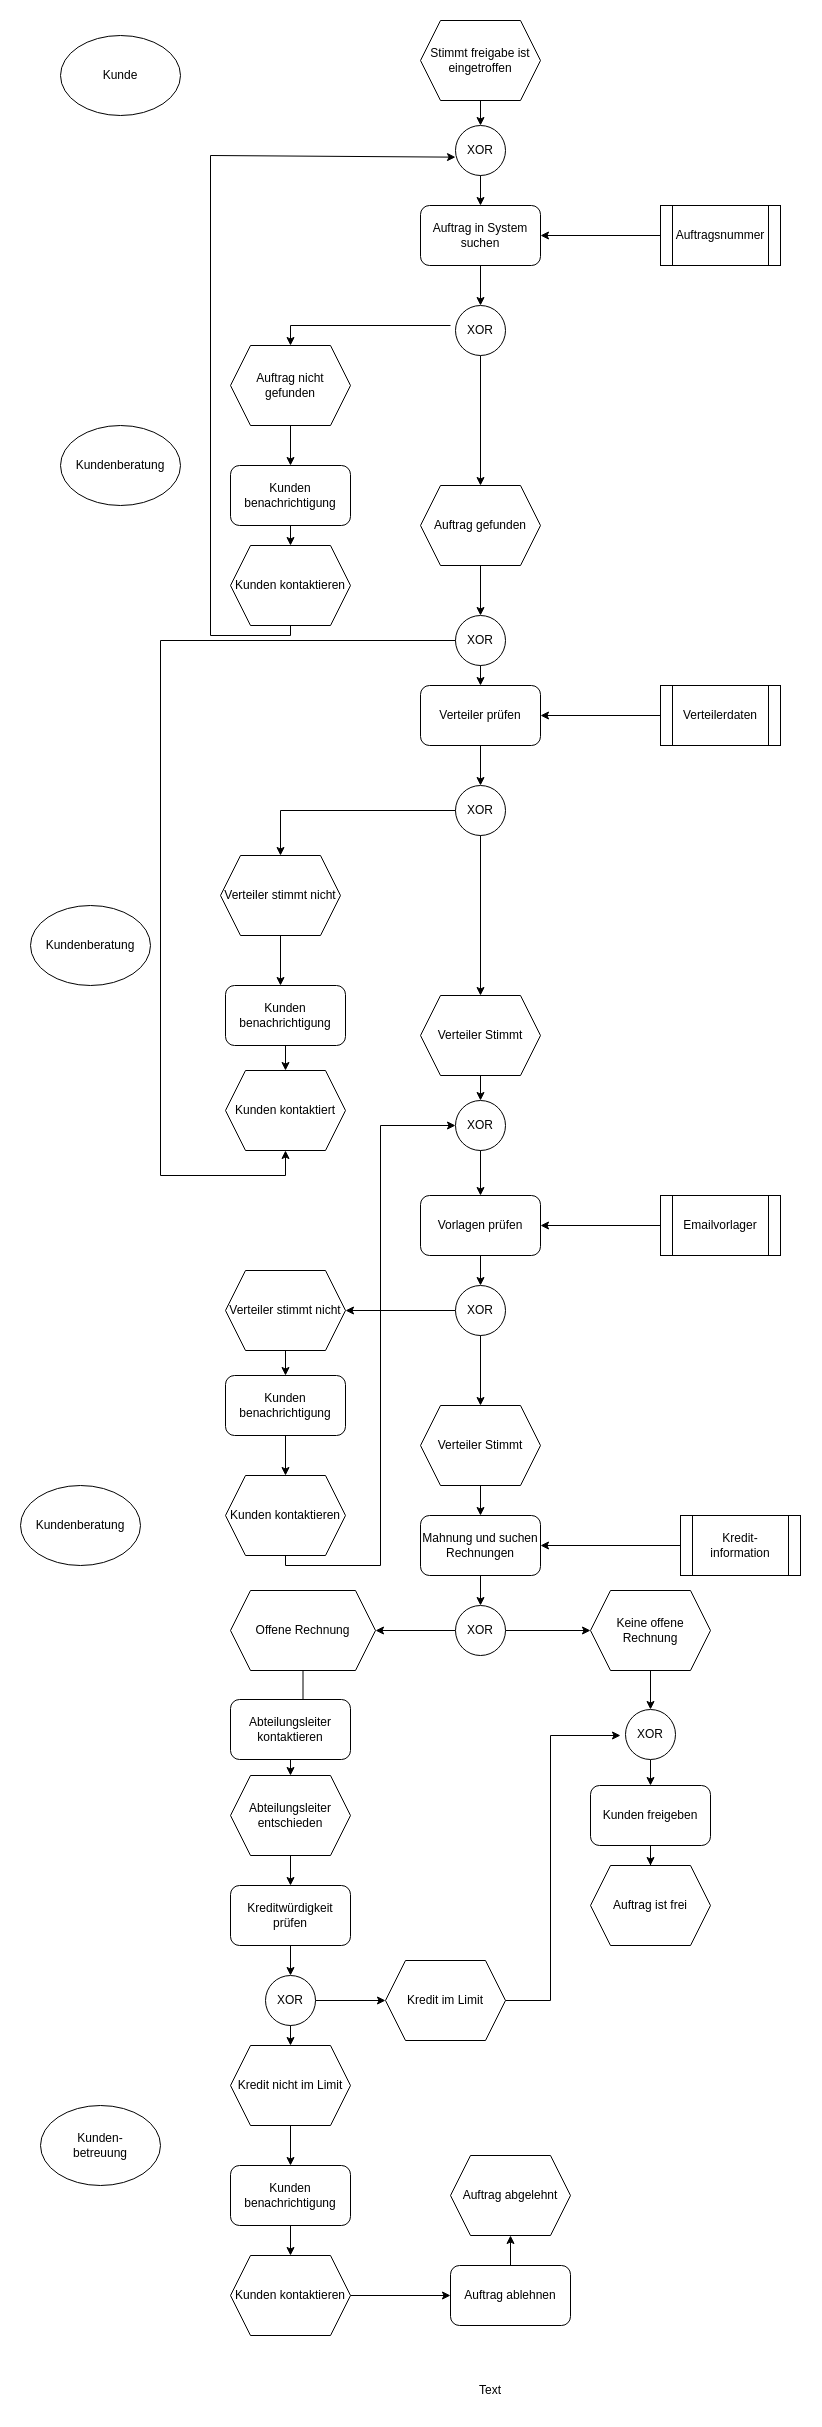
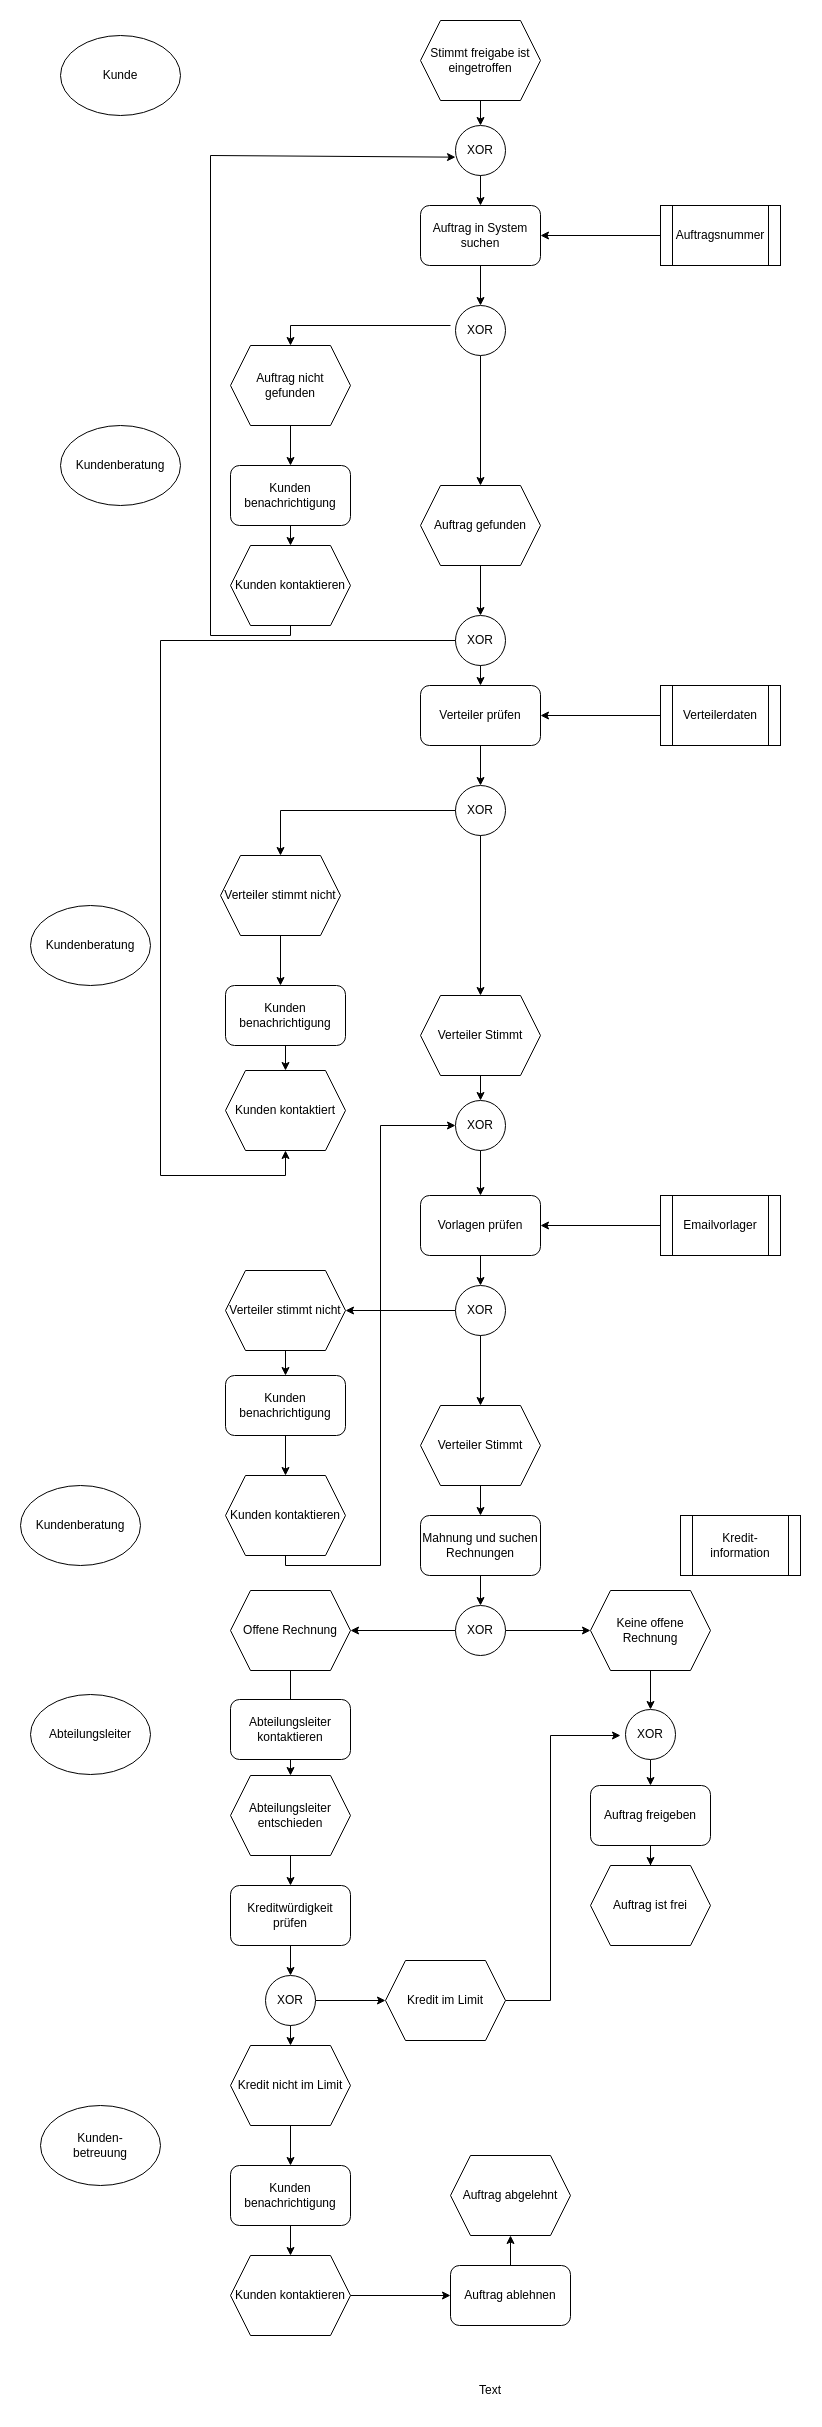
edge "Kredit-information" -> "Mahnung und suchen Rechnungen": removed
node "Offene Rechnung": size 145x80 -> 120x80
node "Abteilungsleiter": added
node "Kunden freigeben": label "Kunden freigeben" -> "Auftrag freigeben"
